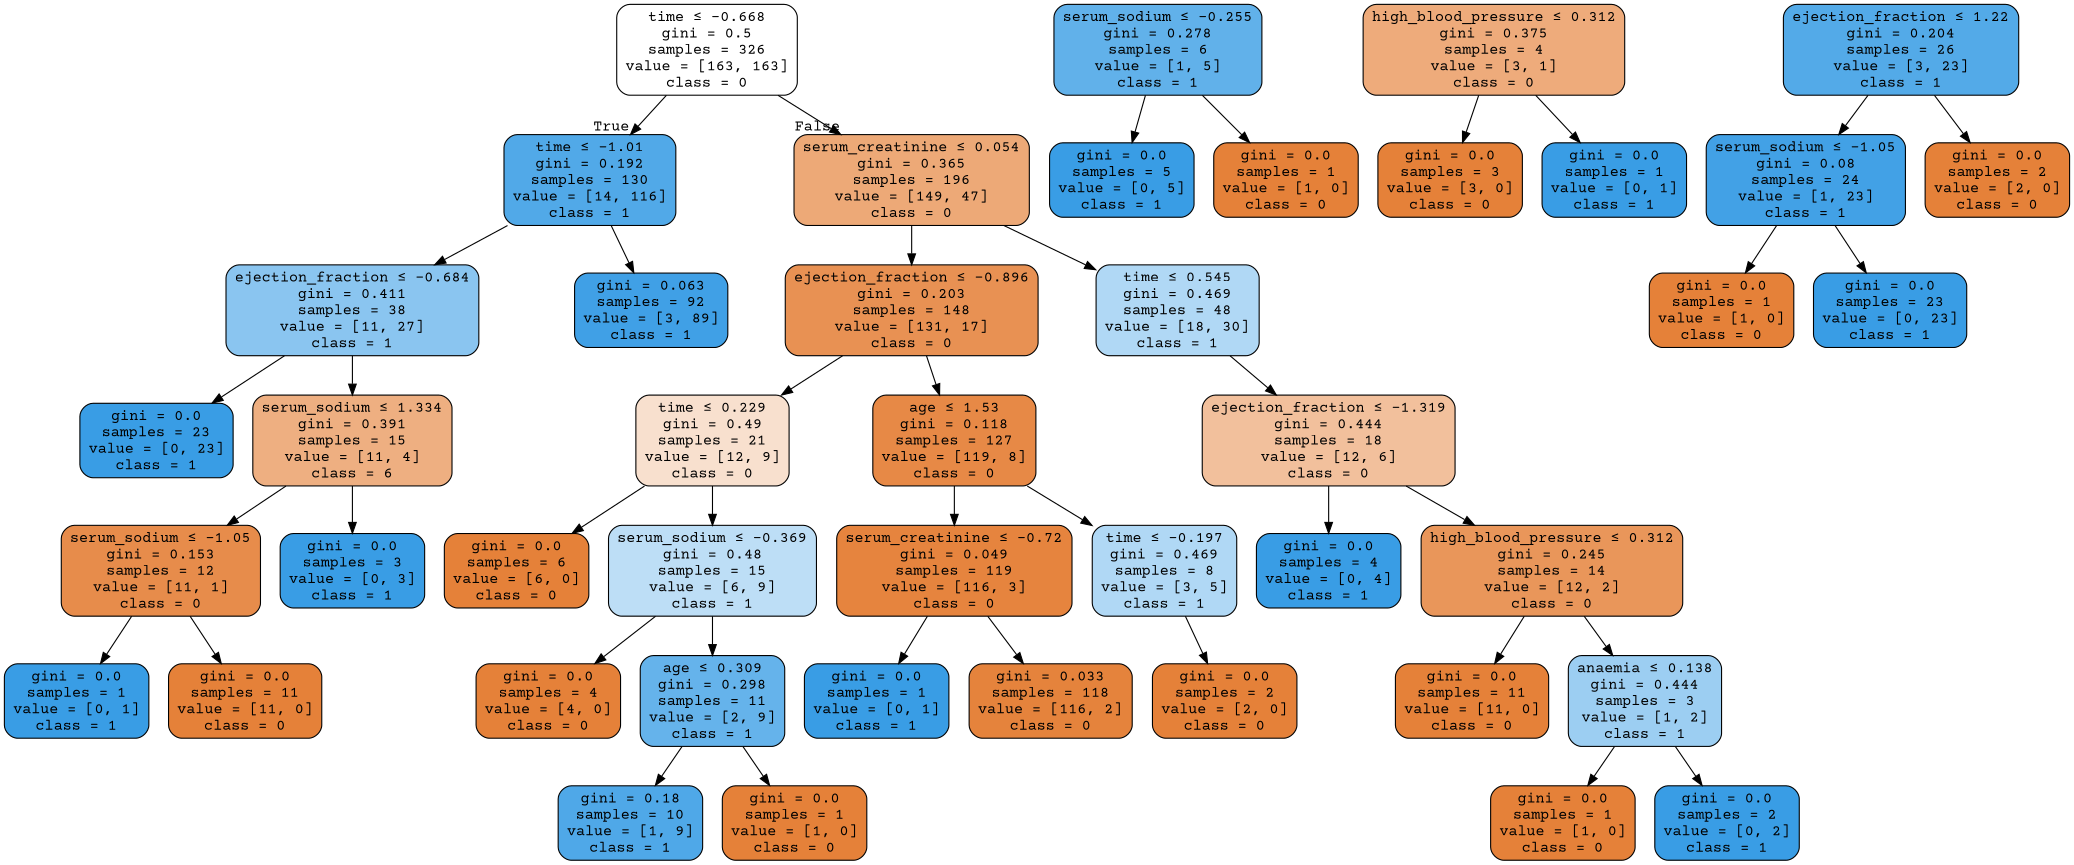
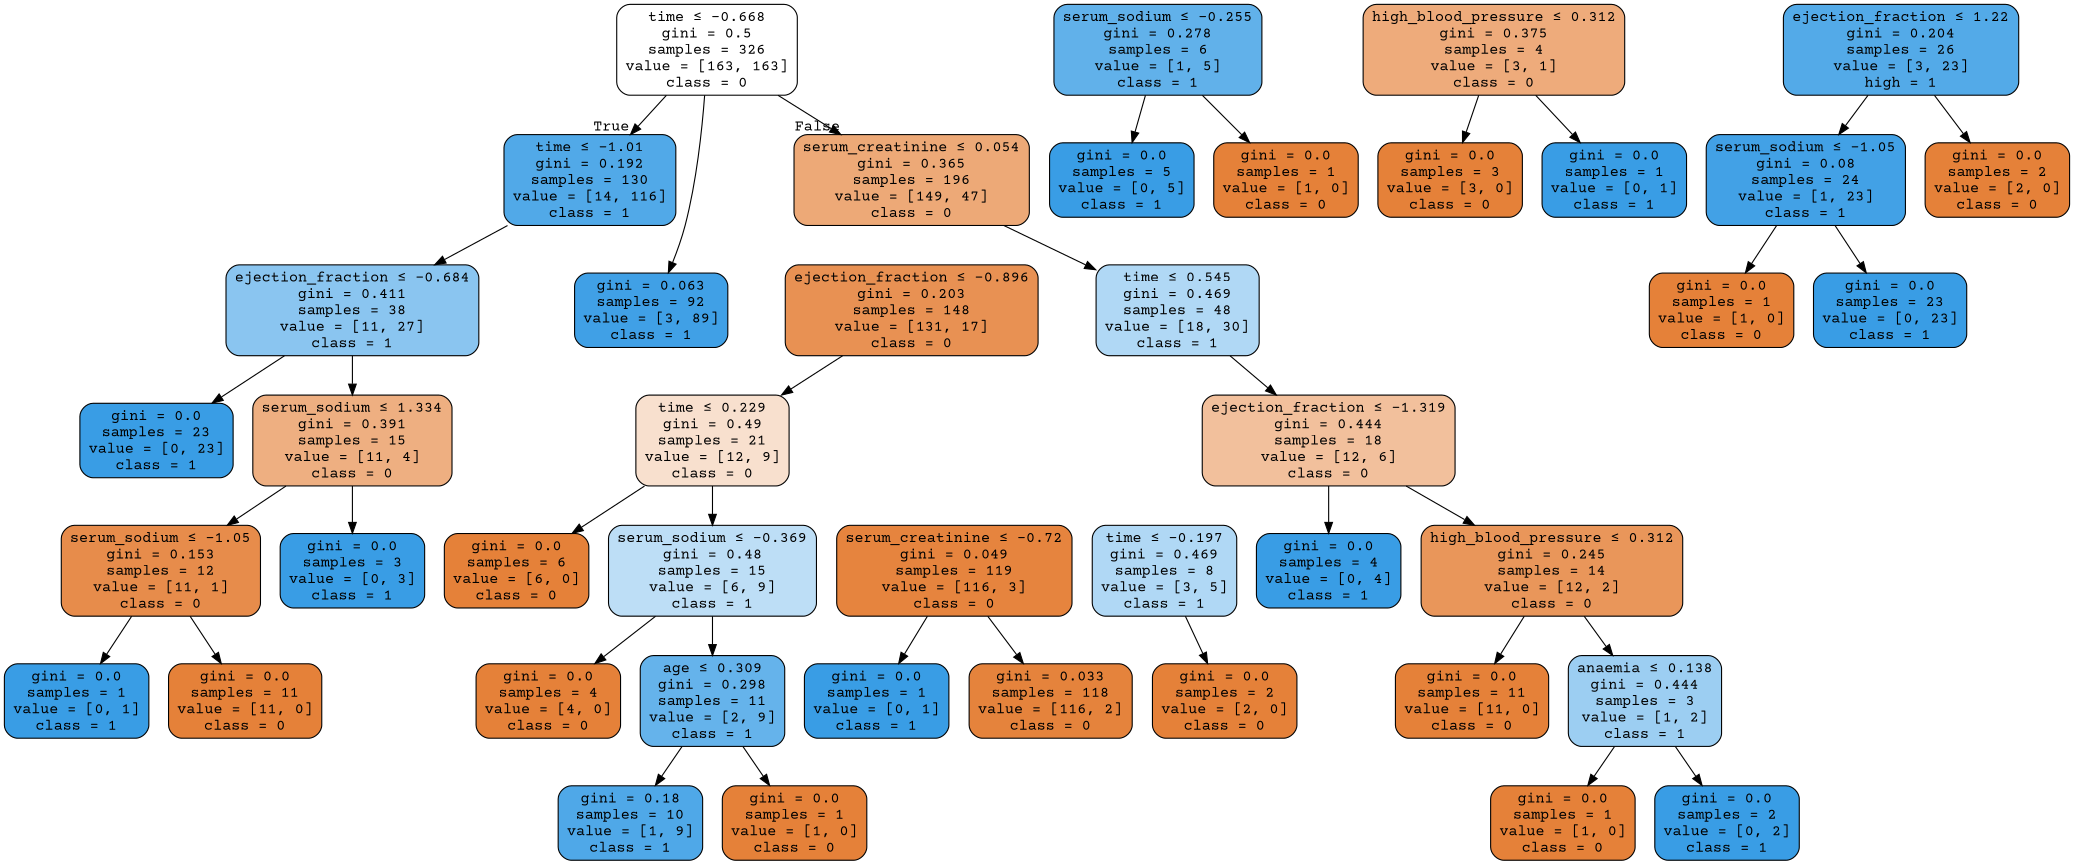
node "ejection_fraction ≤ 1.22": text "class = 1" -> "high = 1"
edge "serum_creatinine ≤ 0.054" -> "ejection_fraction ≤ -0.896": removed
edge "time ≤ -1.01" -> "gini = 0.063": now "time ≤ -0.668" -> "gini = 0.063"
node "age ≤ 1.53": removed
node "serum_sodium ≤ 1.334": text "class = 6" -> "class = 0"
